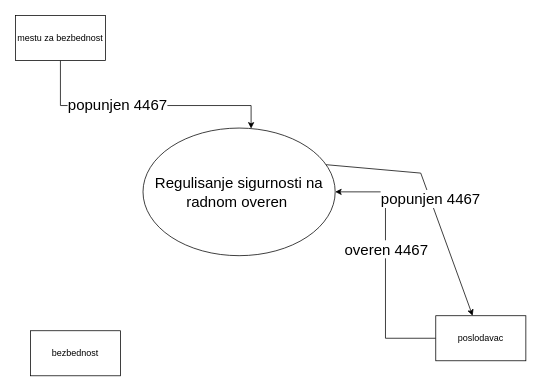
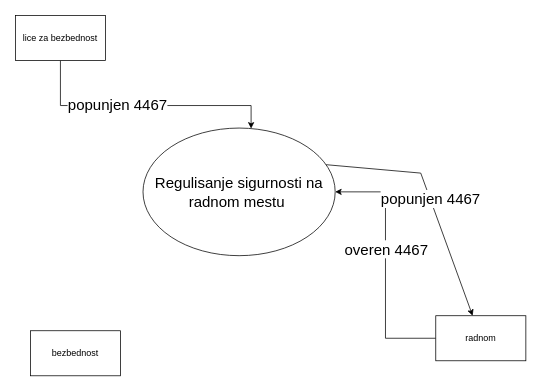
node "mestu za bezbednost": label "mestu za bezbednost" -> "lice za bezbednost"
node "Regulisanje sigurnosti na radnom overen": label "Regulisanje sigurnosti na radnom overen" -> "Regulisanje sigurnosti na radnom mestu"
node "poslodavac": label "poslodavac" -> "radnom"
